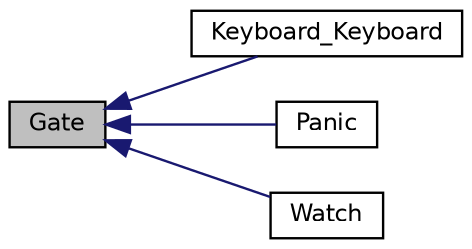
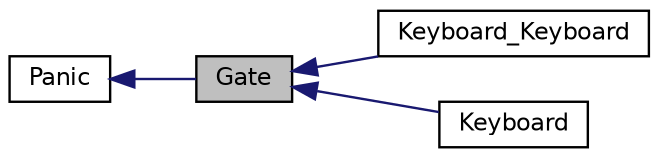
edge "Panic" -> "Gate": reversed
node "Watch": label "Watch" -> "Keyboard"
